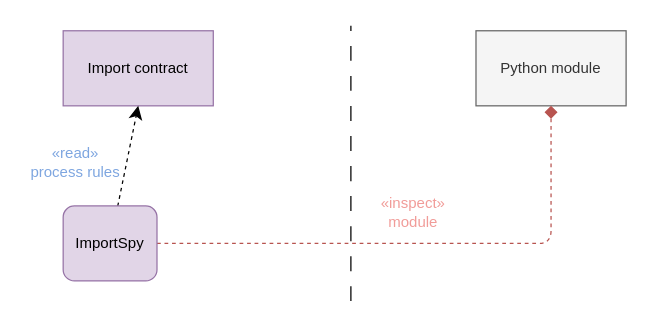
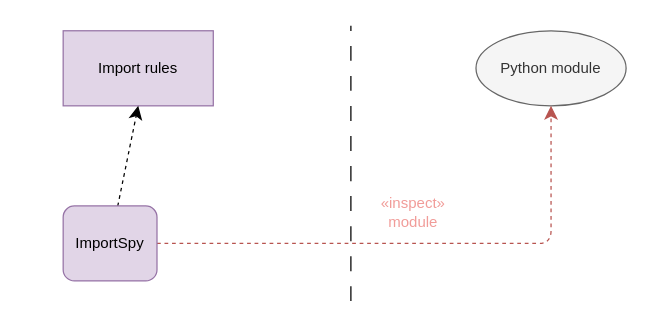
node "Import contract": label "Import contract" -> "Import rules"
node "Python module": shape rectangle -> ellipse
edge "ImportSpy" -> "Python module": arrowhead diamond -> classic
node "«read» process rules": removed
